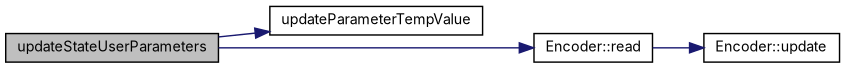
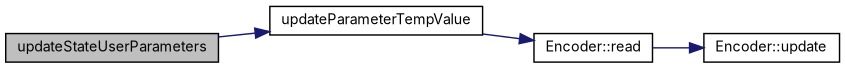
edge "updateStateUserParameters" -> "Encoder::read": now "updateParameterTempValue" -> "Encoder::read"
